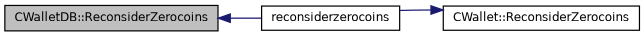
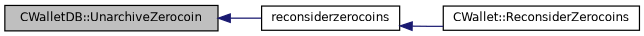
edge "reconsiderzerocoins" -> "CWallet::ReconsiderZerocoins": reversed
node "CWalletDB::ReconsiderZerocoins": label "CWalletDB::ReconsiderZerocoins" -> "CWalletDB::UnarchiveZerocoin"
